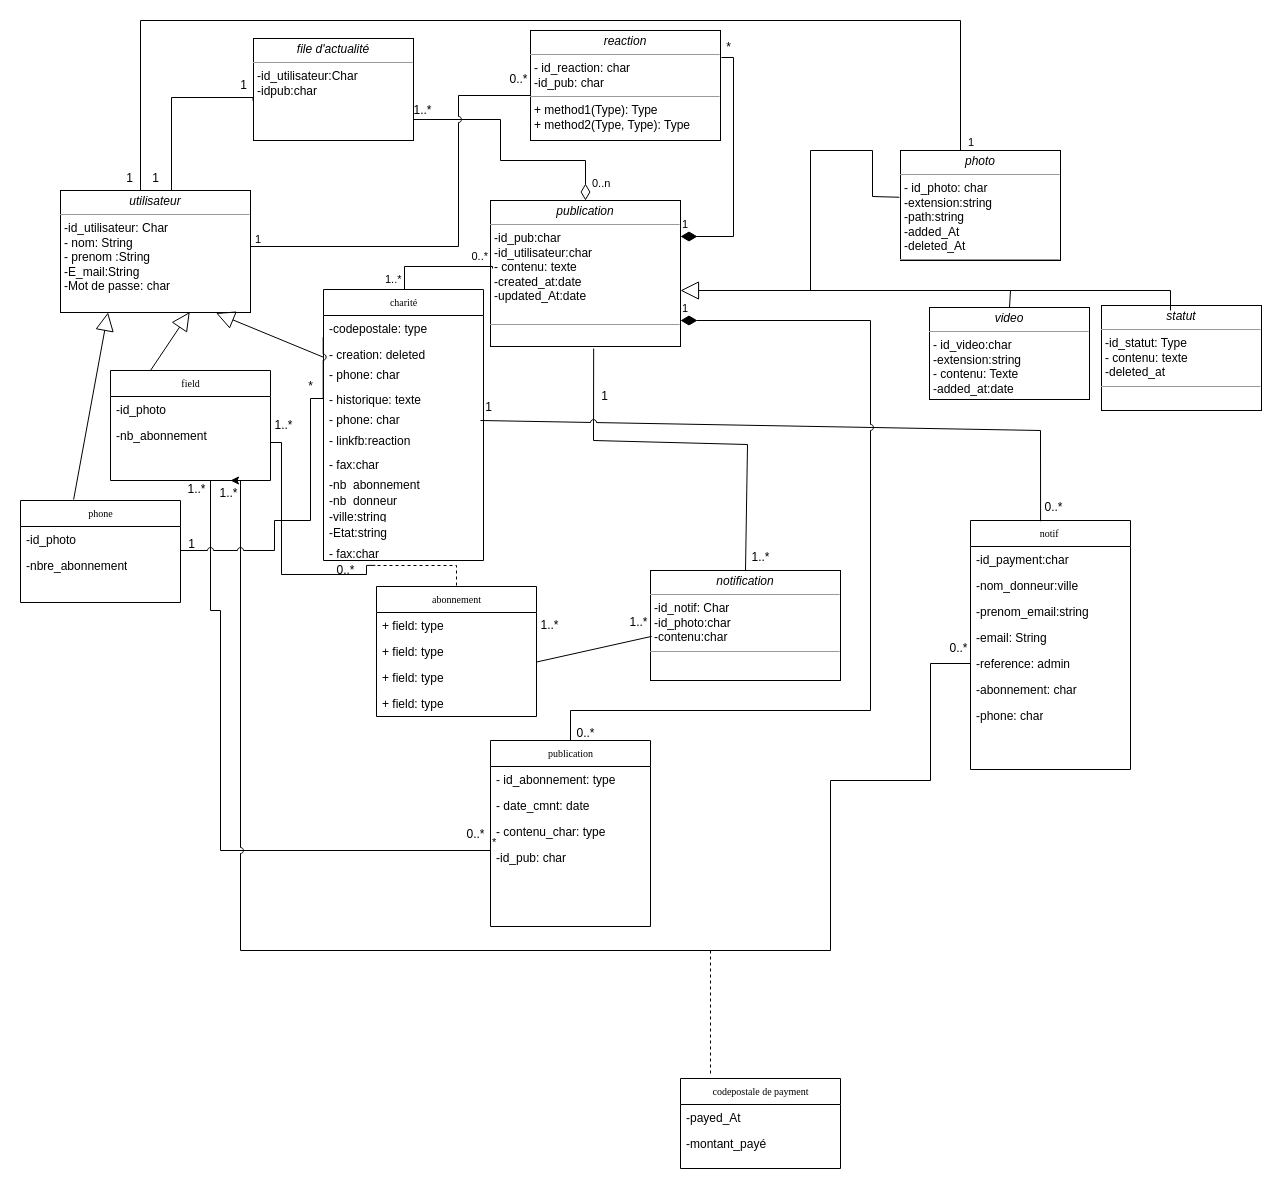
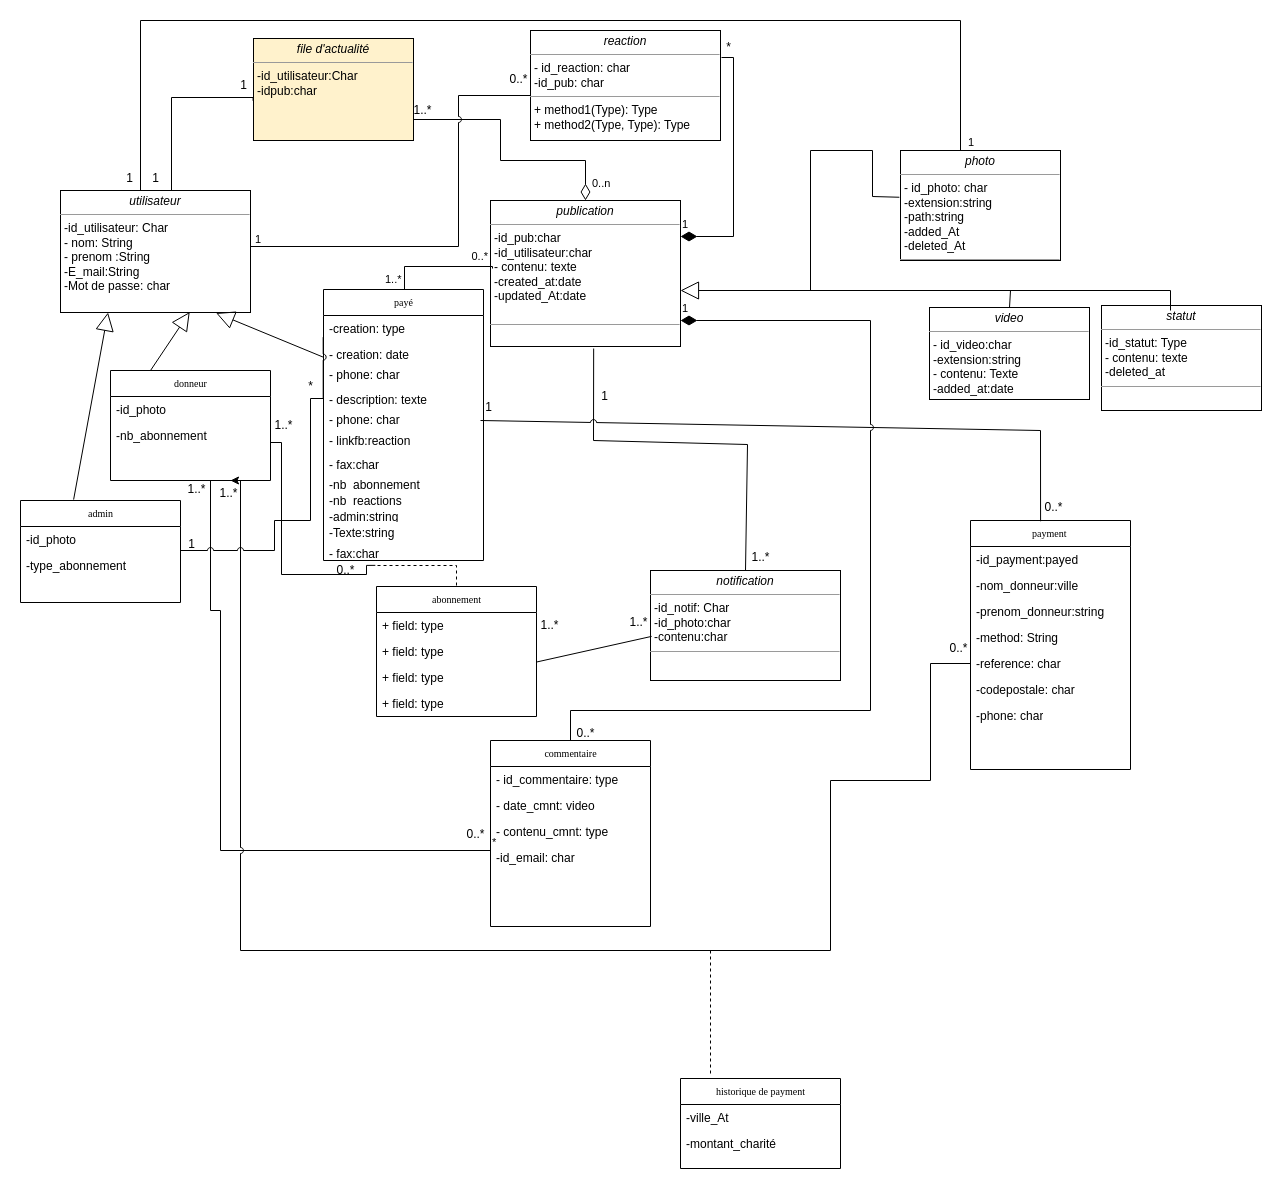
node "file d'actualité -id_utilisateur:Char -idpub:char": fillcolor #ffffff -> #fff2cc
node "charité": label "charité" -> "payé"
node "-codepostale: type": label "-codepostale: type" -> "-creation: type"
node "- creation: deleted": label "- creation: deleted" -> "- creation: date"
node "field": label "field" -> "donneur"
node "- historique: texte": label "- historique: texte" -> "- description: texte"
node "-nb_donneur": label "-nb_donneur" -> "-nb_reactions"
node "phone": label "phone" -> "admin"
node "-ville:string": label "-ville:string" -> "-admin:string"
node "-Etat:string": label "-Etat:string" -> "-Texte:string"
node "notif": label "notif" -> "payment"
node "-id_payment:char": label "-id_payment:char" -> "-id_payment:payed"
node "-nbre_abonnement": label "-nbre_abonnement" -> "-type_abonnement"
node "-prenom_email:string": label "-prenom_email:string" -> "-prenom_donneur:string"
node "-email: String": label "-email: String" -> "-method: String"
node "-reference: admin": label "-reference: admin" -> "-reference: char"
node "-abonnement: char": label "-abonnement: char" -> "-codepostale: char"
node "publication": label "publication" -> "commentaire"
node "- id_abonnement: type": label "- id_abonnement: type" -> "- id_commentaire: type"
node "- date_cmnt: date": label "- date_cmnt: date" -> "- date_cmnt: video"
node "- contenu_char: type": label "- contenu_char: type" -> "- contenu_cmnt: type"
node "-id_pub: char": label "-id_pub: char" -> "-id_email: char"
node "codepostale de payment": label "codepostale de payment" -> "historique de payment"
node "-payed_At": label "-payed_At" -> "-ville_At"
node "-montant_payé": label "-montant_payé" -> "-montant_charité"
